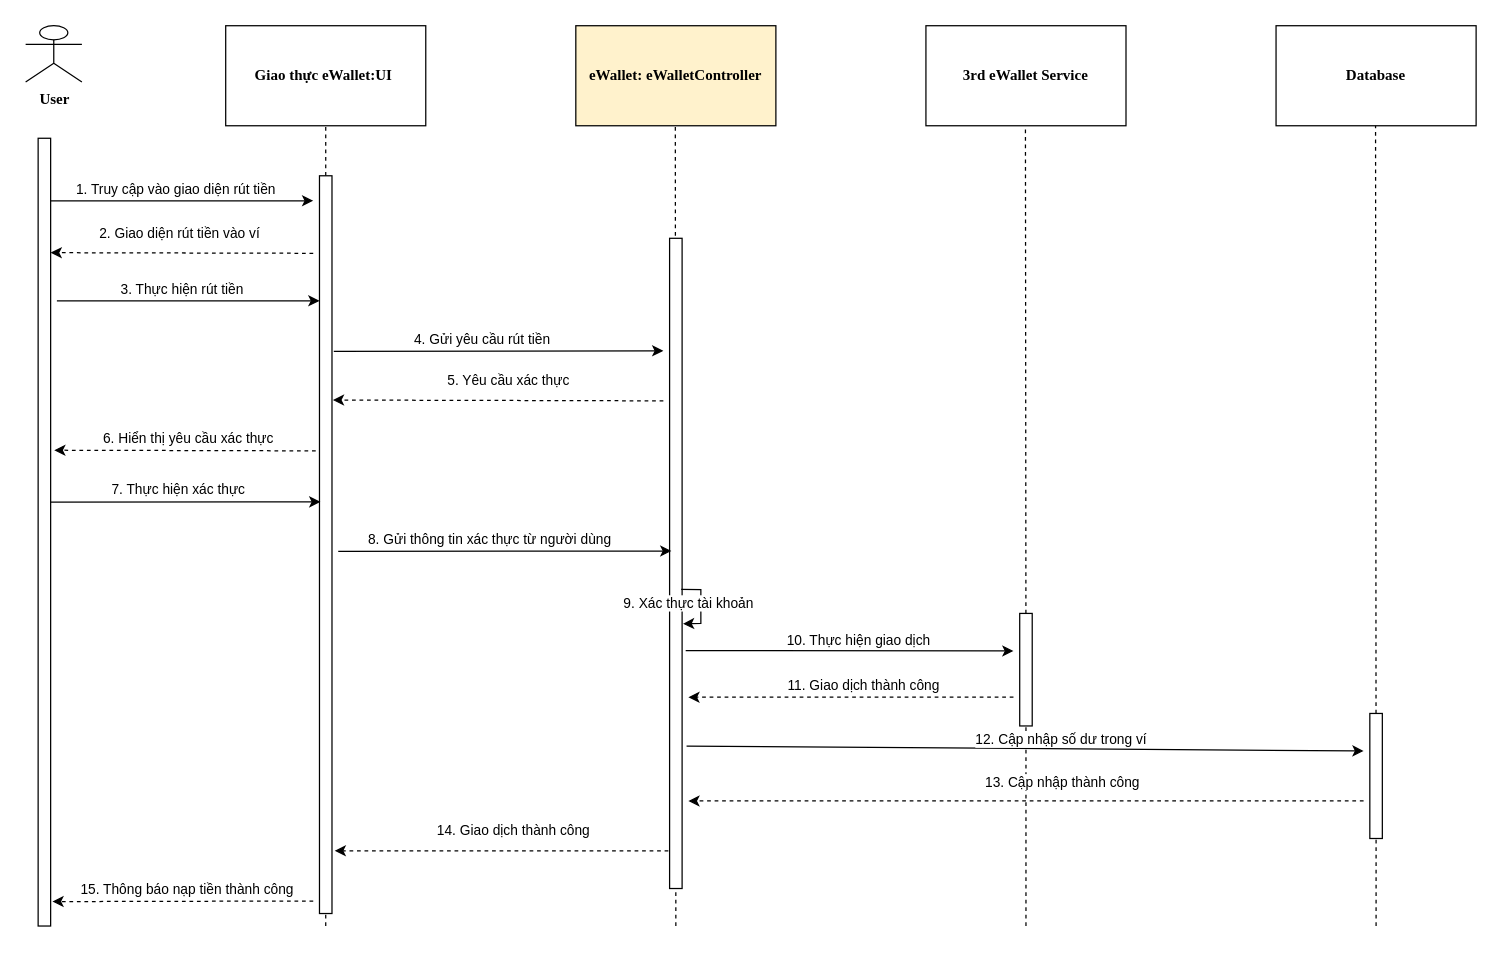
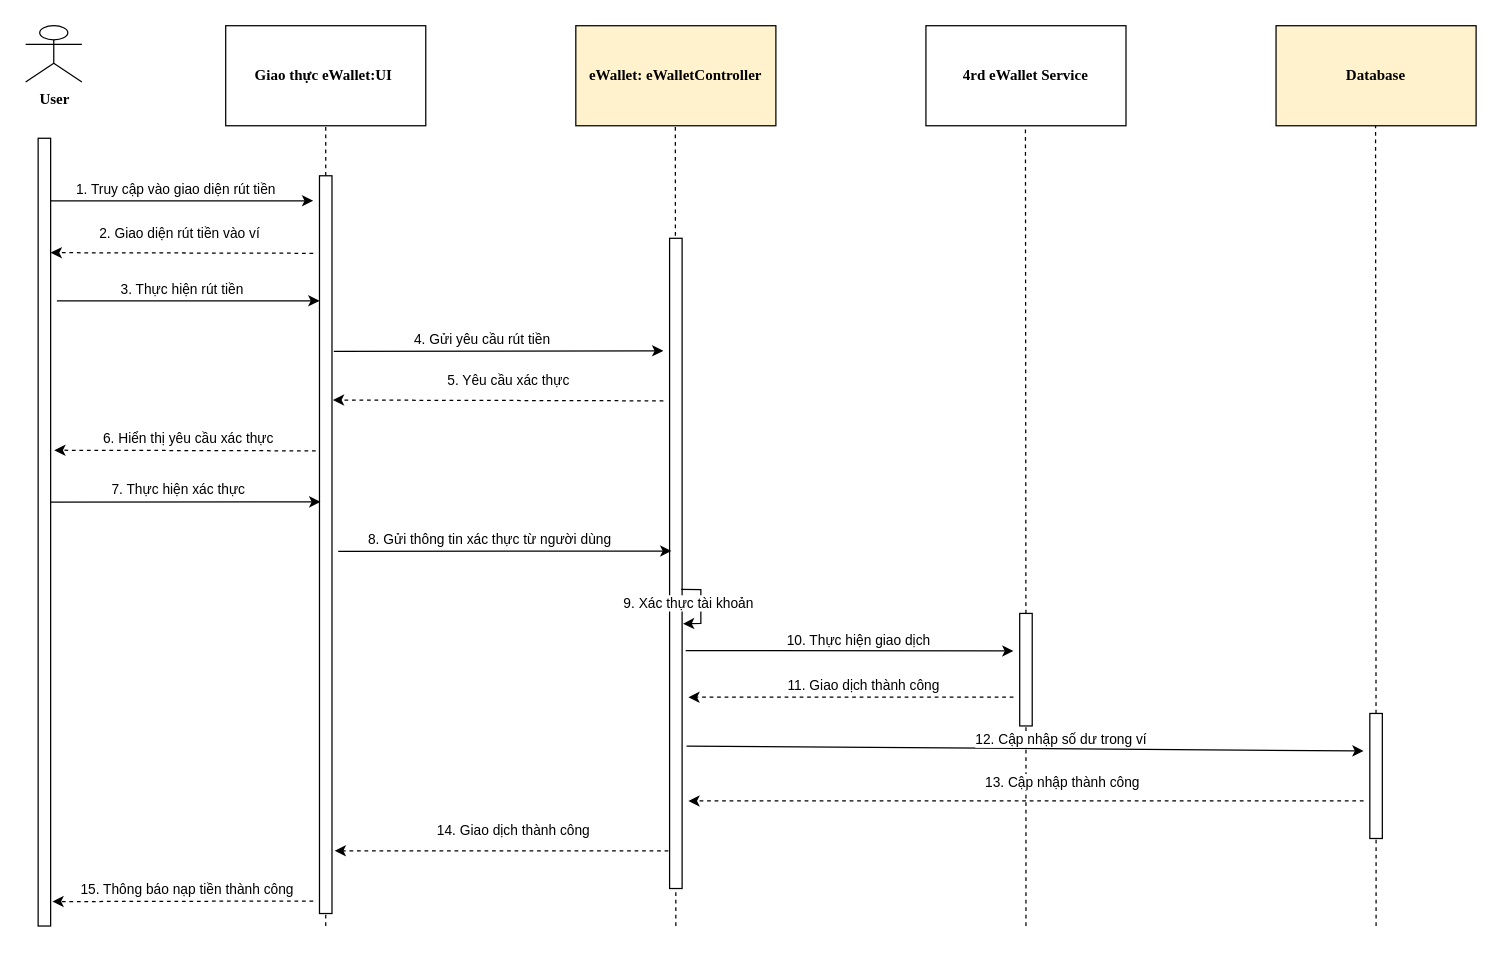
node "3rd eWallet Service": label "3rd eWallet Service" -> "4rd eWallet Service"
node "Database": fillcolor #ffffff -> #fff2cc
